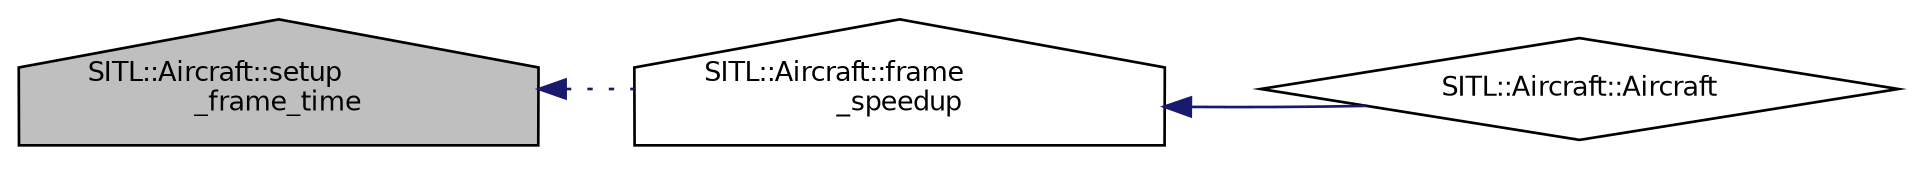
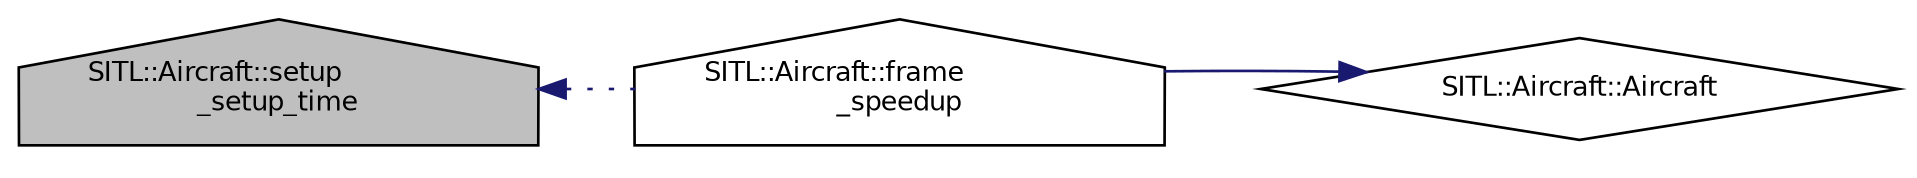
node "SITL::Aircraft::setup _frame_time": label "SITL::Aircraft::setup _frame_time" -> "SITL::Aircraft::setup _setup_time"
edge "SITL::Aircraft::Aircraft" -> "SITL::Aircraft::frame _speedup": reversed
